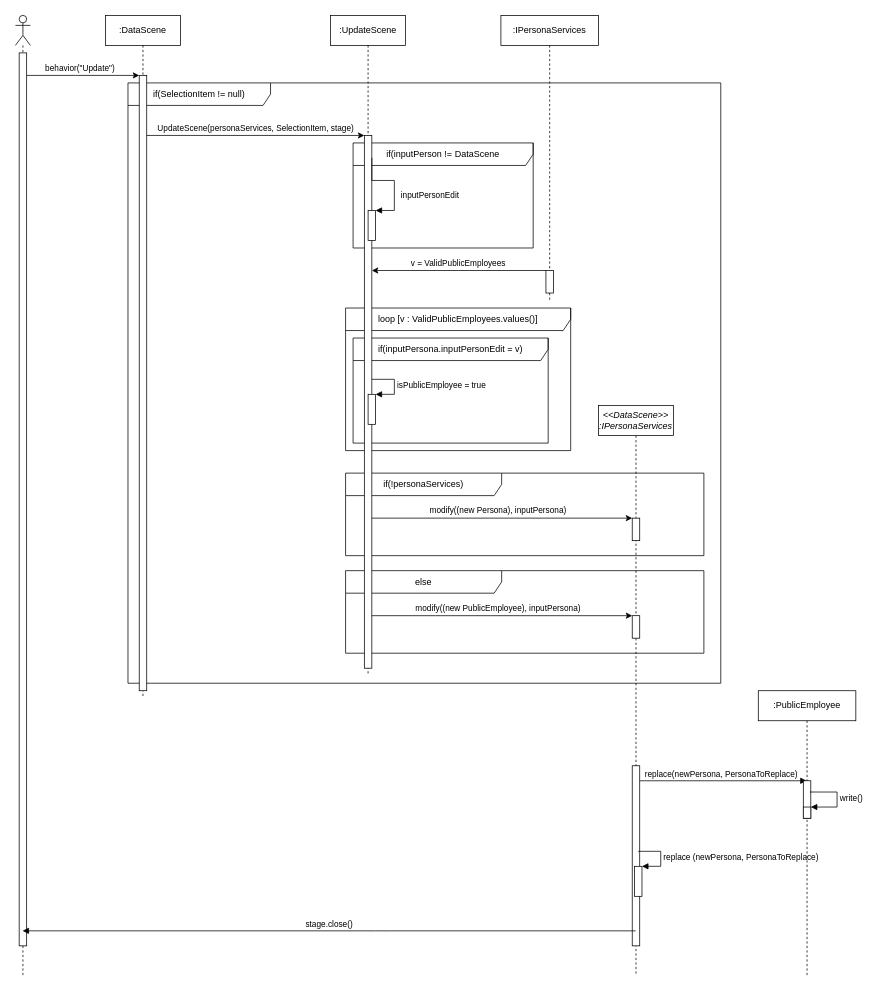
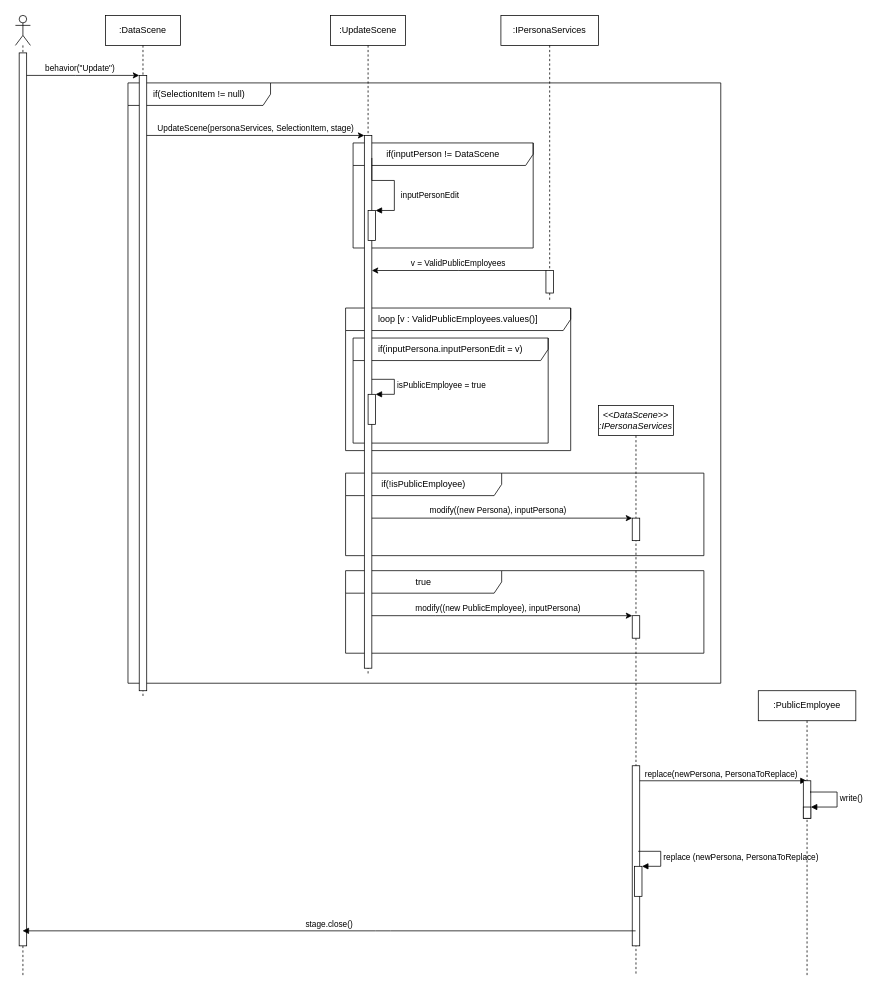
node "if(!personaServices)": label "if(!personaServices)" -> "if(!isPublicEmployee)"
node "else": label "else" -> "true"
